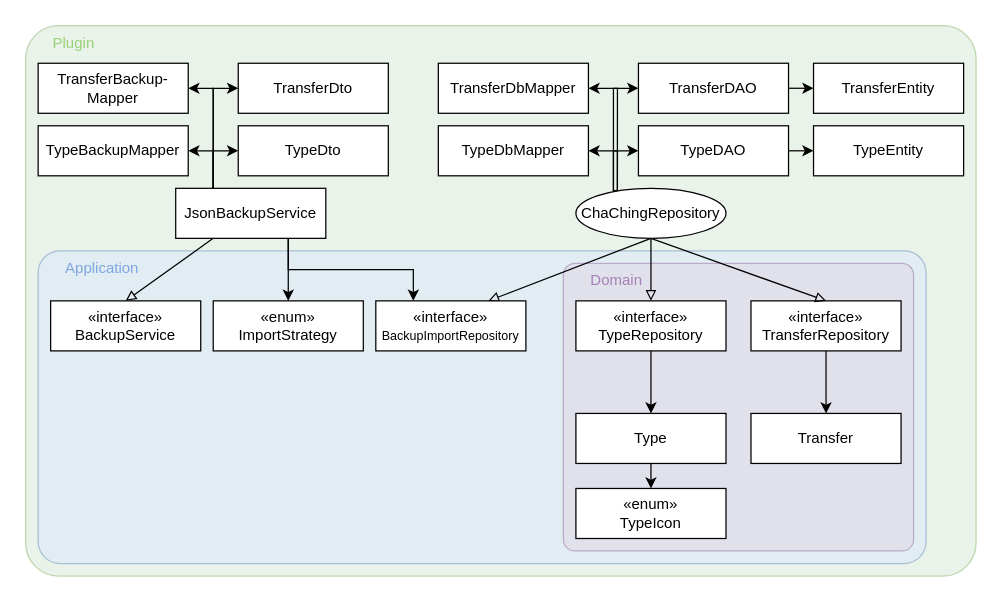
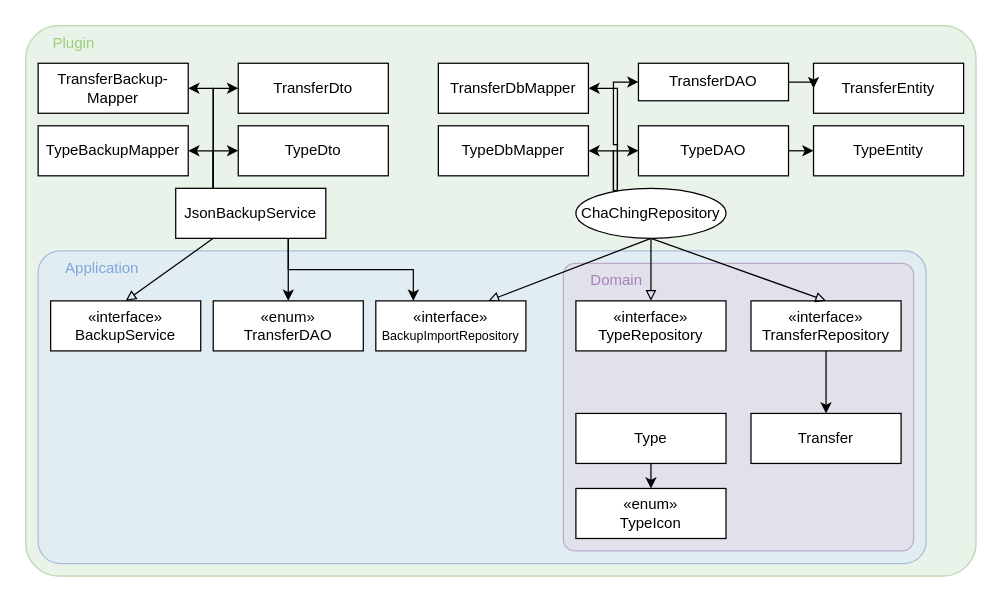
node "TransferDAO": size 150x50 -> 150x38
node "«enum» ImportStrategy": label "«enum» ImportStrategy" -> "«enum» TransferDAO"
edge "«interface» TypeRepository" -> "Type": removed
